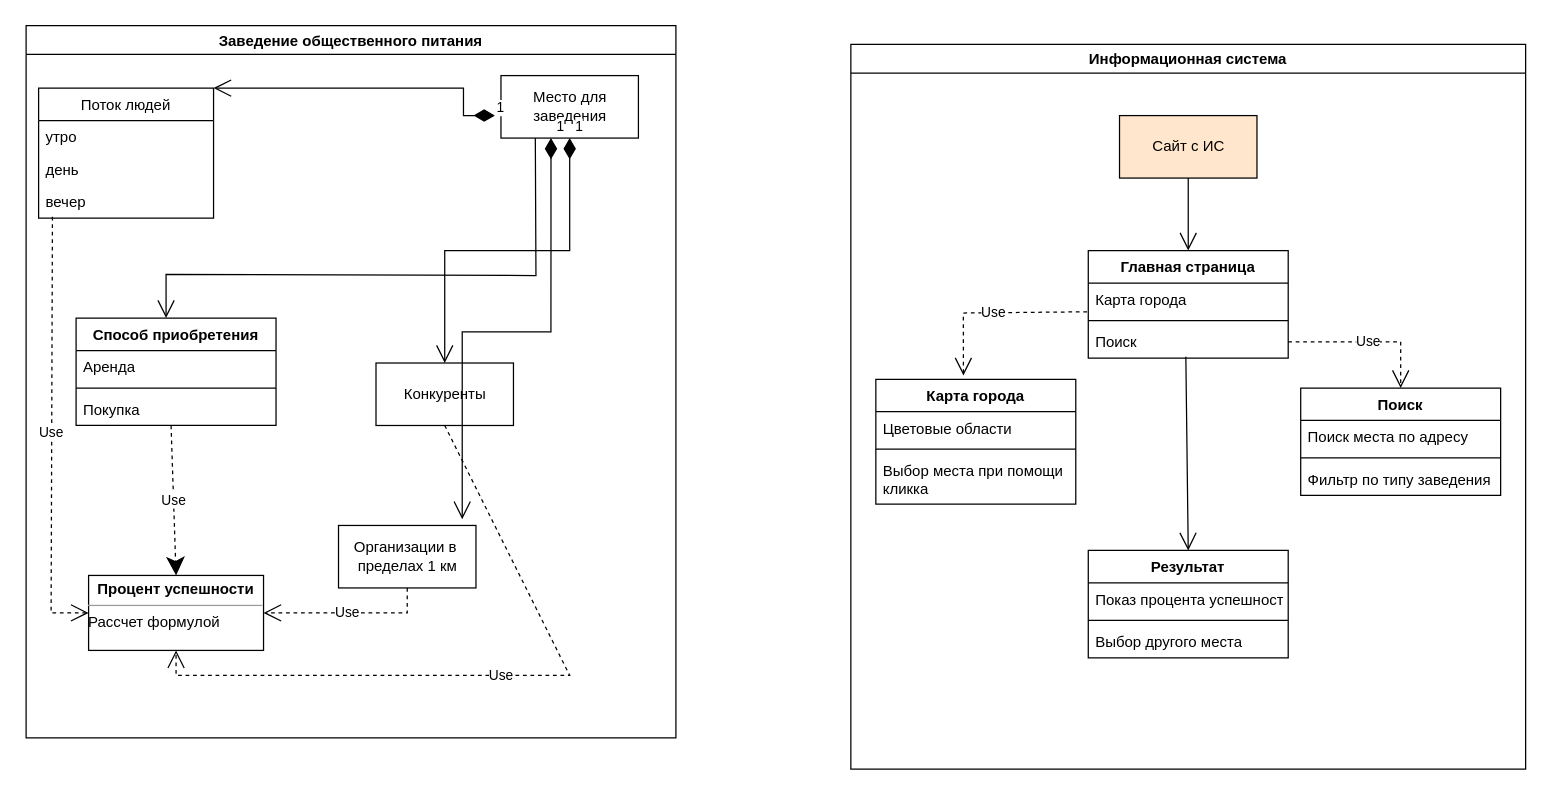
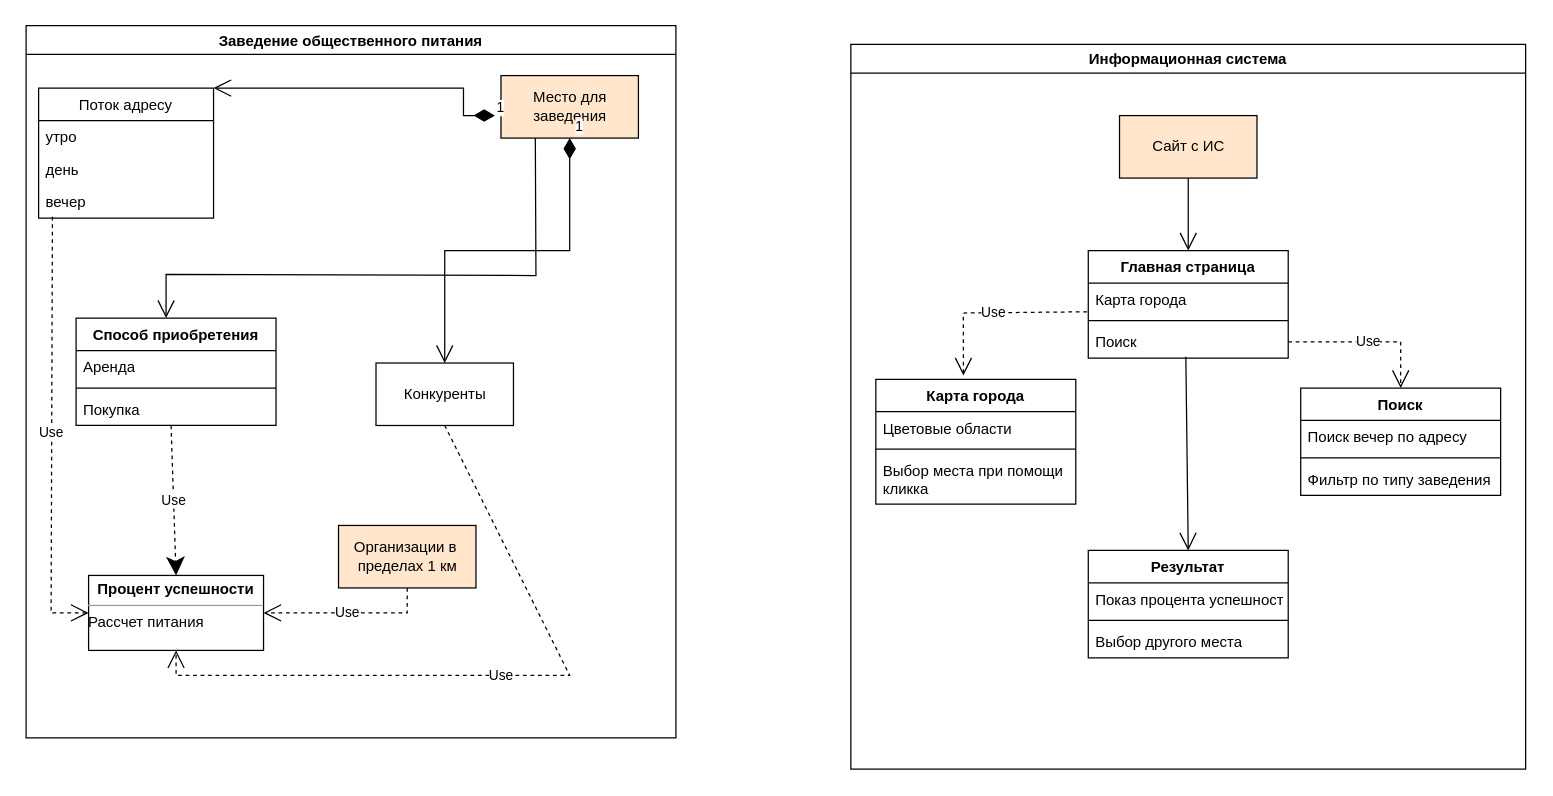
node "Поток людей": label "Поток людей" -> "Поток адресу"
node "Место для заведения": fillcolor #ffffff -> #ffe6cc
edge "Место для заведения" -- "Организации в пределах 1 км": removed, label "1"
node "Поиск места по адресу": label "Поиск места по адресу" -> "Поиск вечер по адресу"
node "Организации в пределах 1 км": fillcolor #ffffff -> #ffe6cc
node "Процент успешности Рассчет формулой": label "Процент успешности Рассчет формулой" -> "Процент успешности Рассчет питания"
